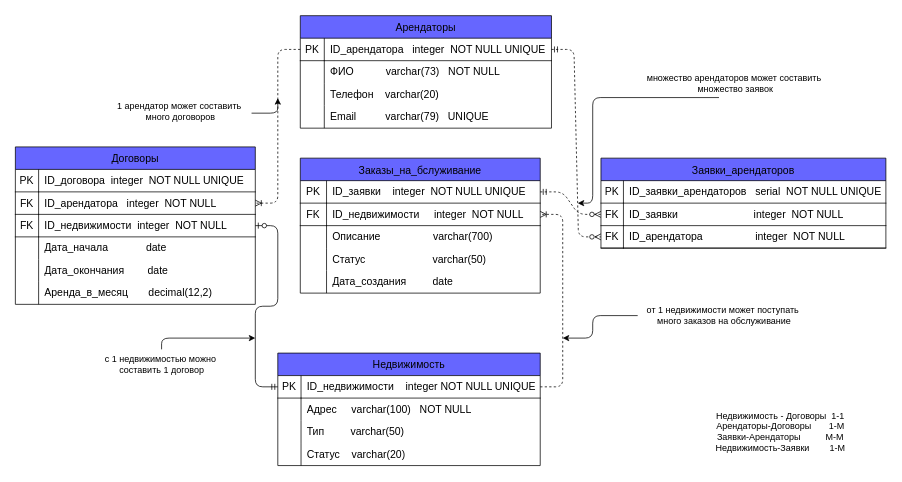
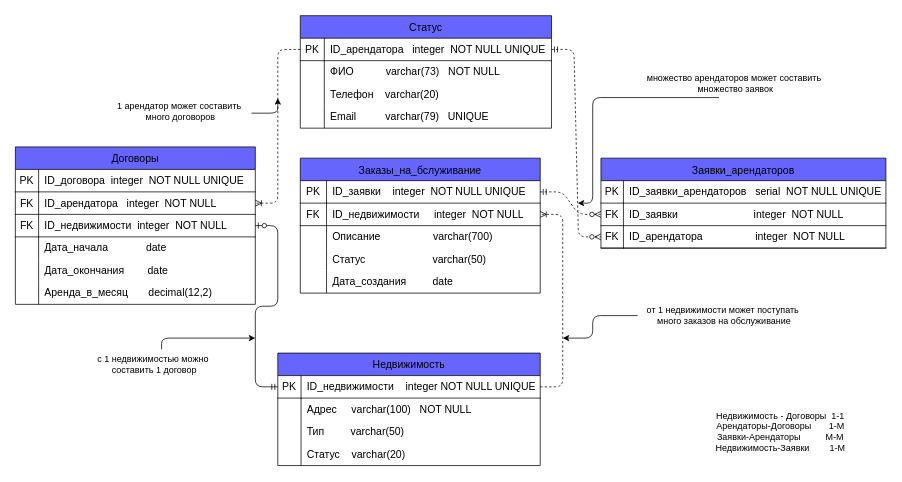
node "Арендаторы": label "Арендаторы" -> "Статус"
node "с 1 недвижимостью можно составить 1 договор": moved (162, 364) -> (154, 364)
